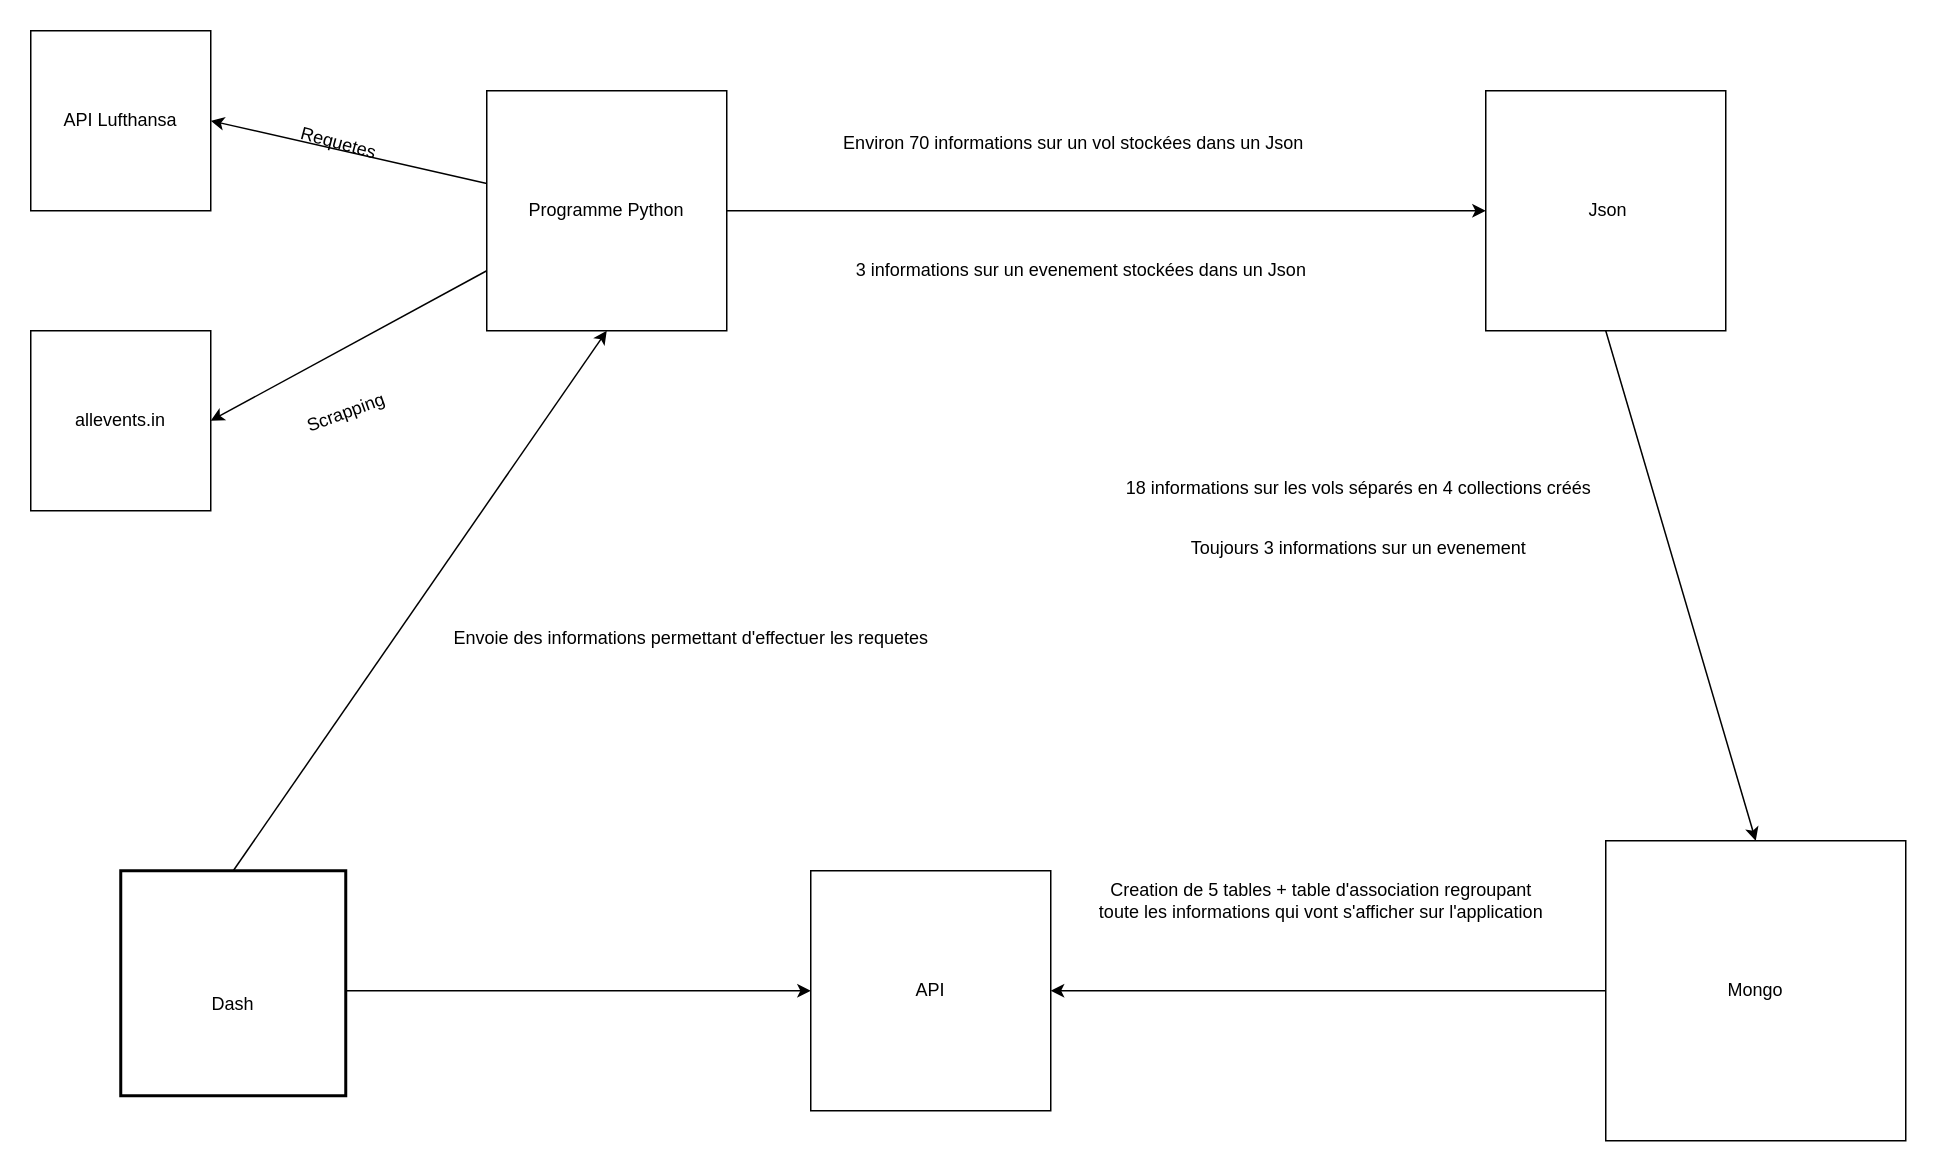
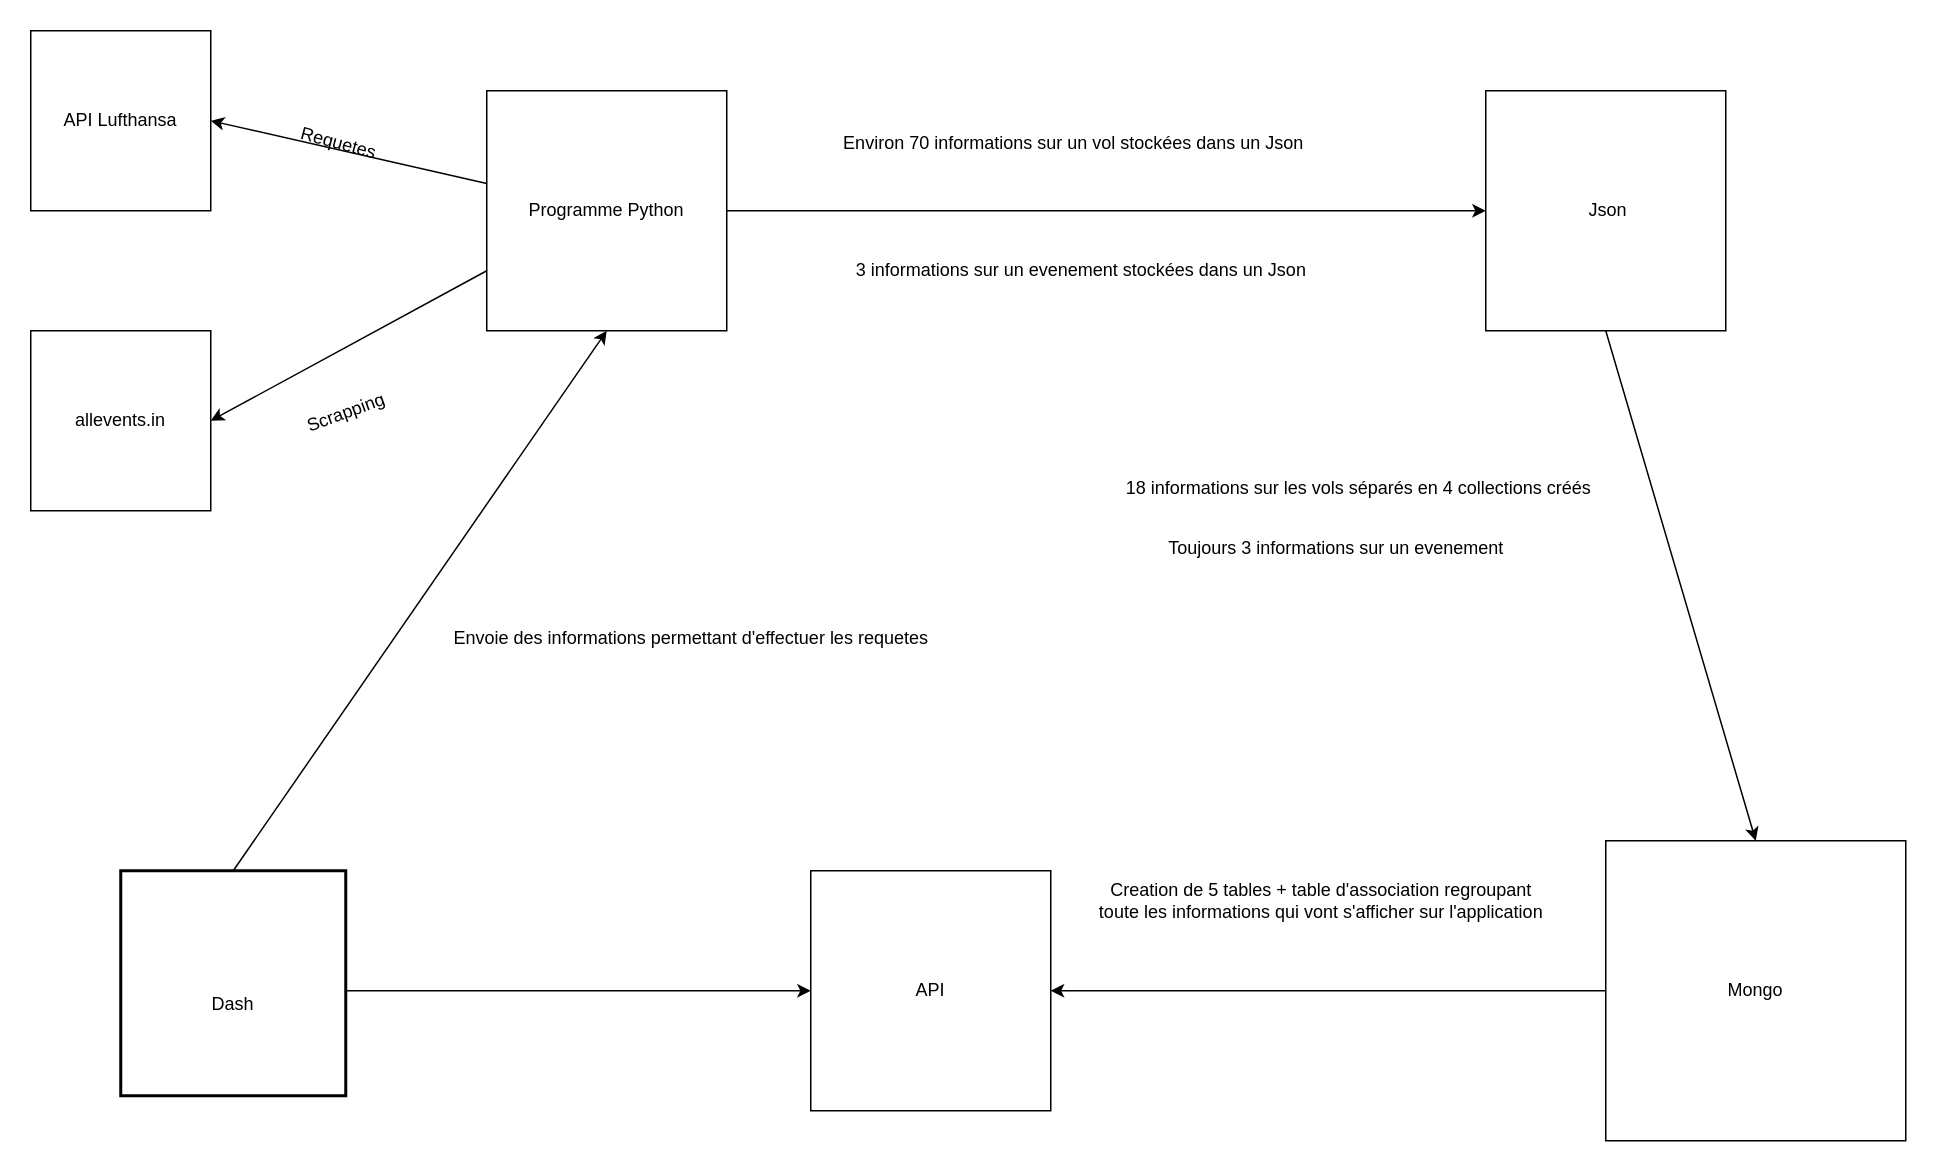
node "Toujours 3 informations sur un evenement": moved (1358, 548) -> (1336, 548)
